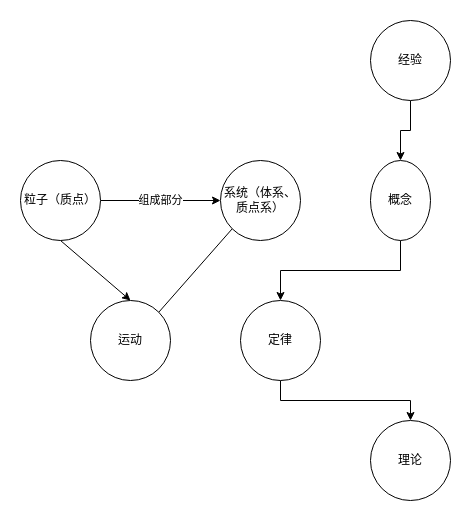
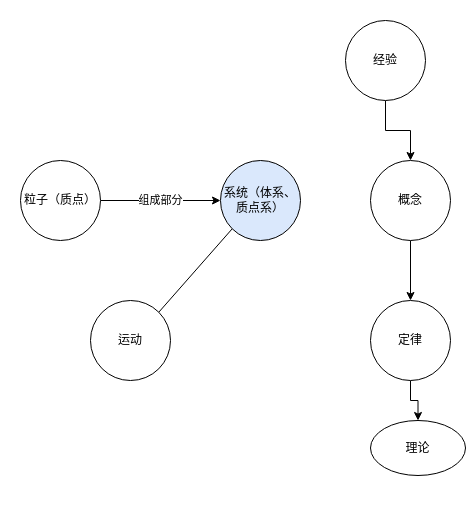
node "经验": moved (411, 61) -> (386, 61)
node "系统（体系、质点系）": fillcolor #ffffff -> #dae8fc
node "概念": size 60x80 -> 80x80
edge "粒子（质点）" -> "运动": removed
node "定律": moved (281, 341) -> (411, 341)
node "理论": size 80x80 -> 95x55
